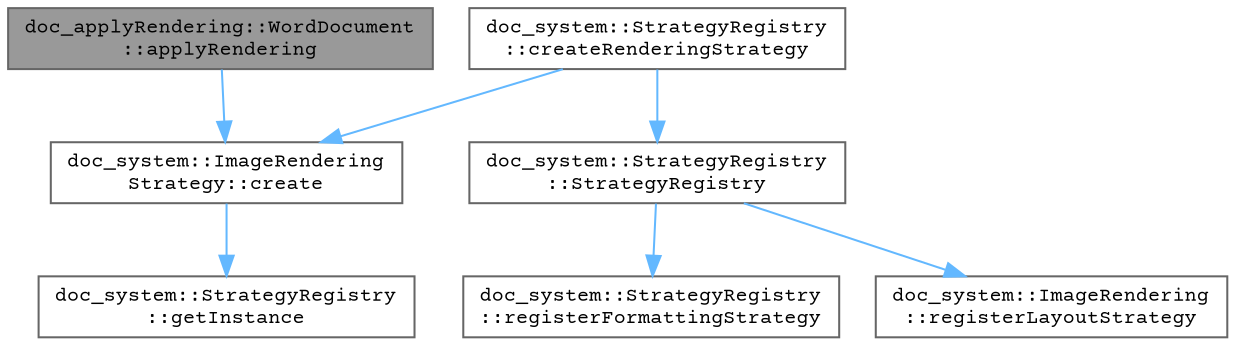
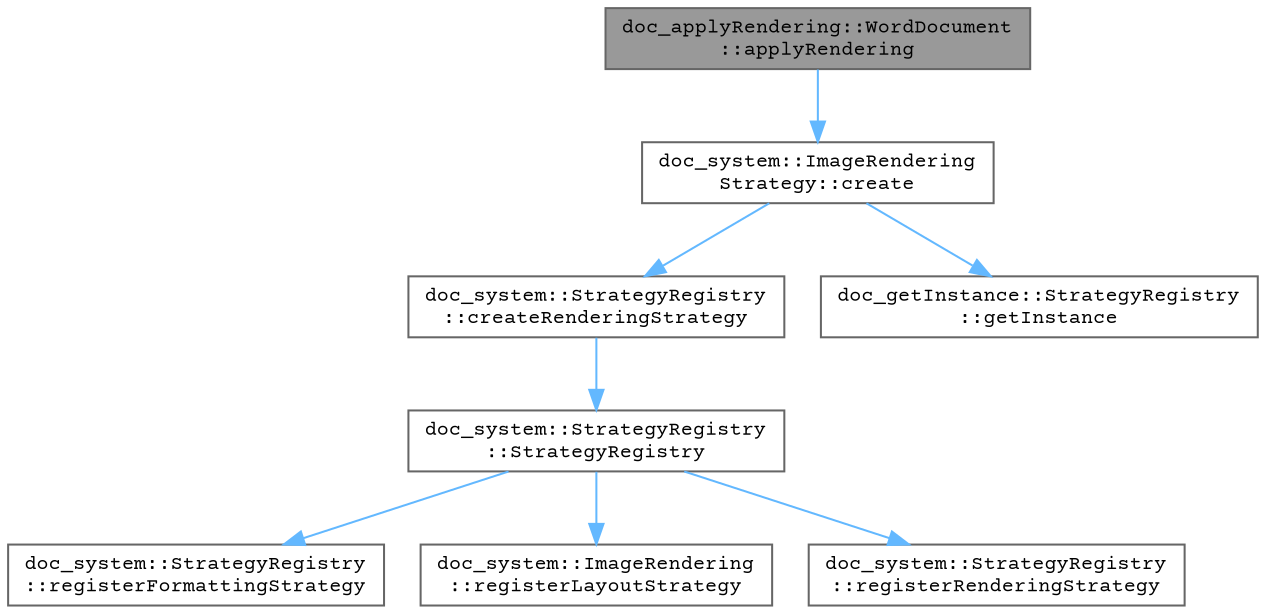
edge "doc_system::StrategyRegistry ::createRenderingStrategy" -> "doc_system::ImageRendering Strategy::create": reversed
node "doc_system::StrategyRegistry ::getInstance": label "doc_system::StrategyRegistry ::getInstance" -> "doc_getInstance::StrategyRegistry ::getInstance"
node "doc_system::StrategyRegistry ::registerRenderingStrategy": added
